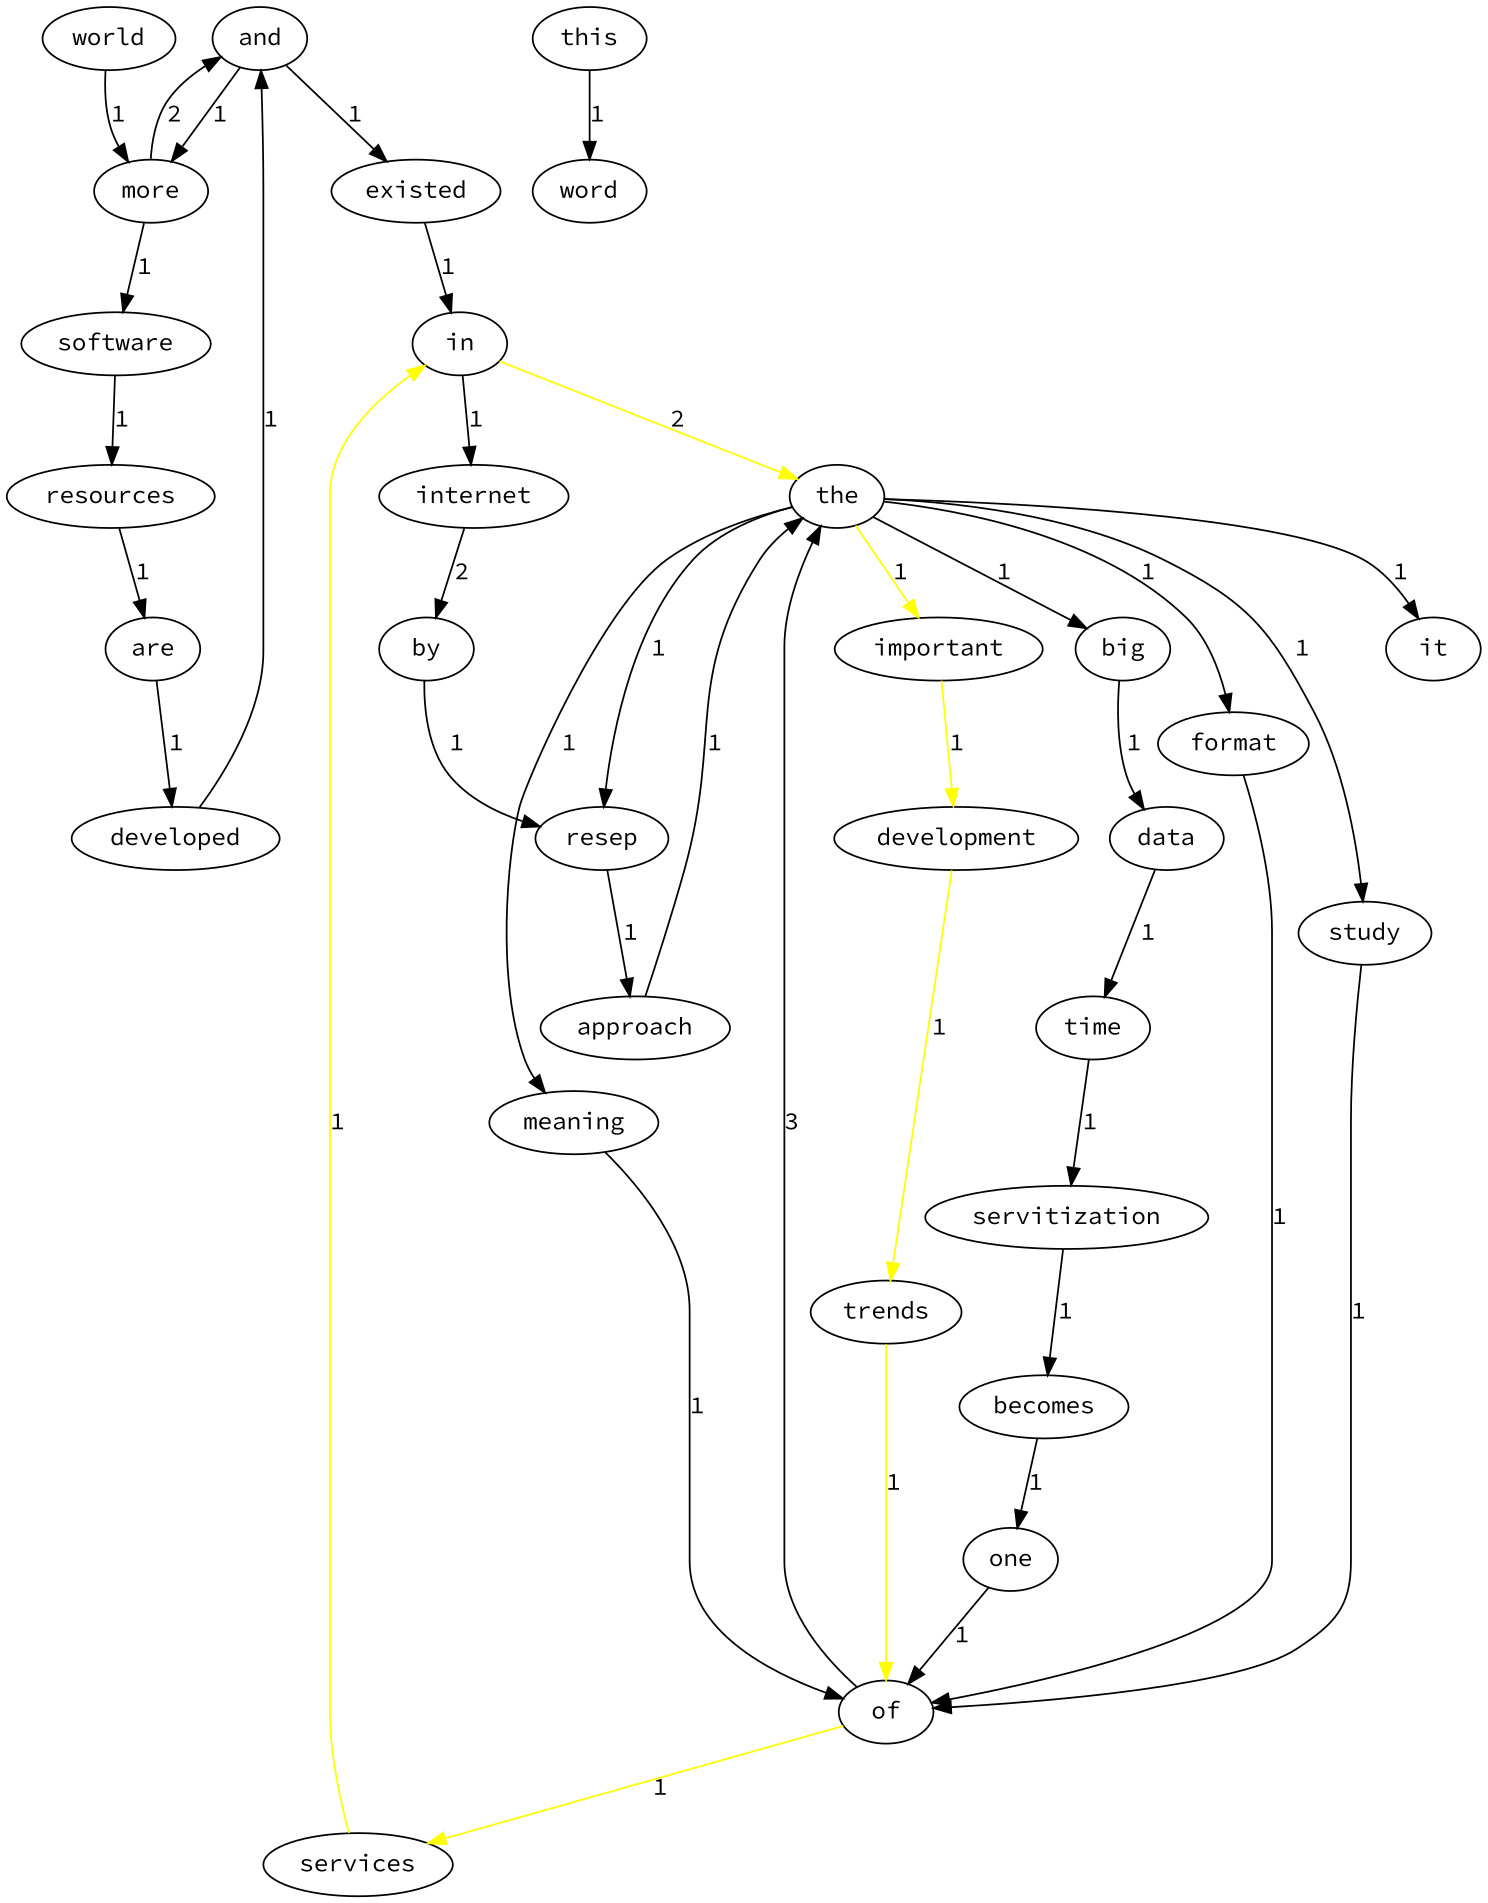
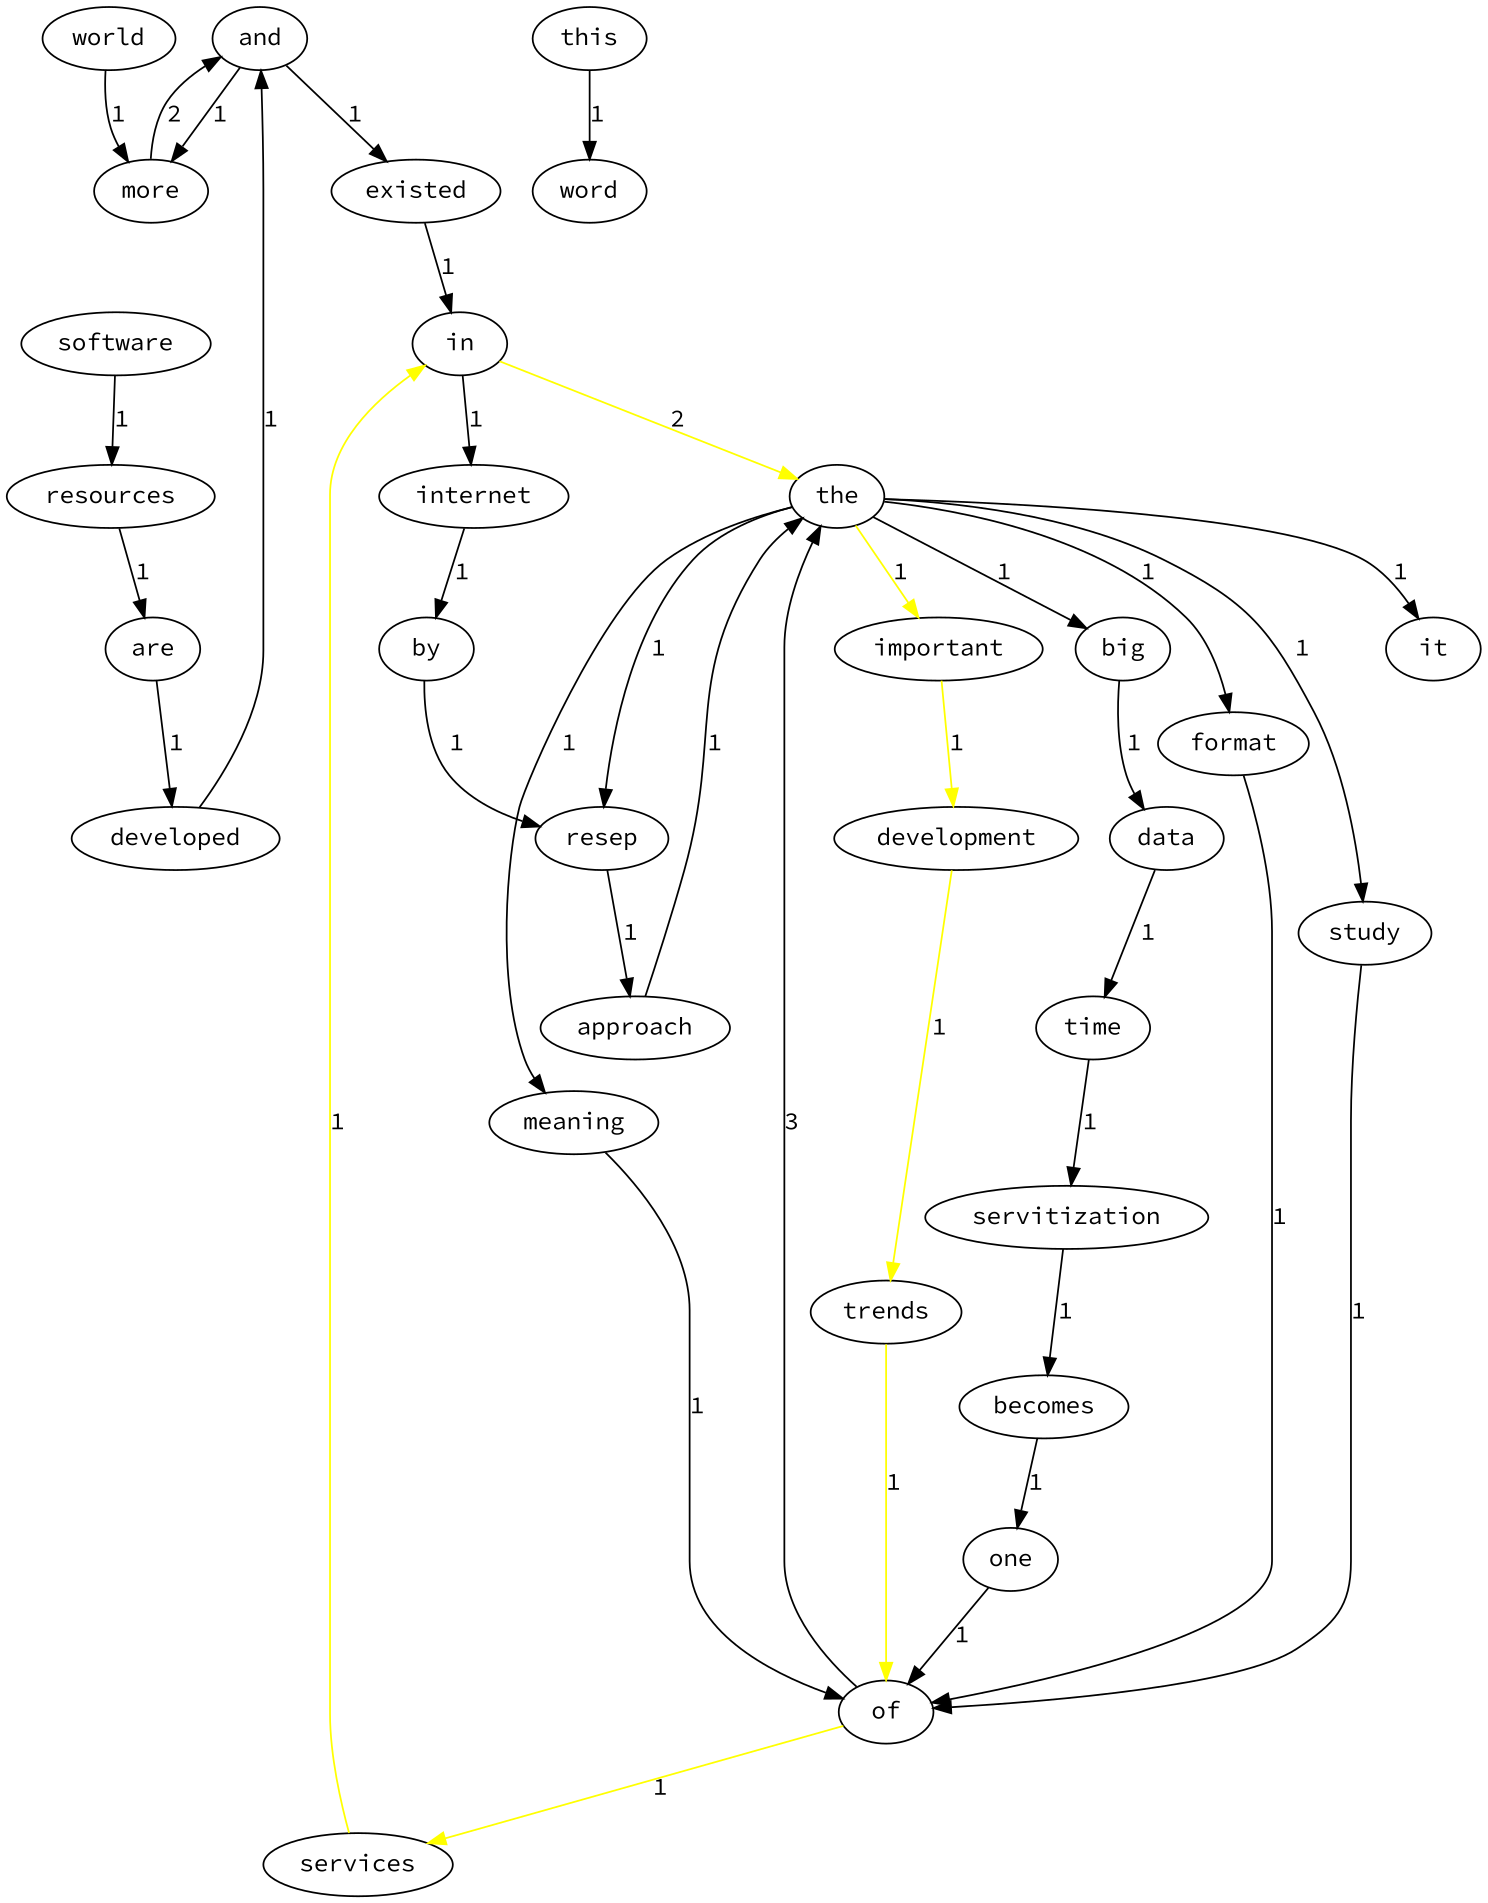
edge "more" -> "software": removed, label "1"
edge "internet" -> "by": label "2" -> "1"
